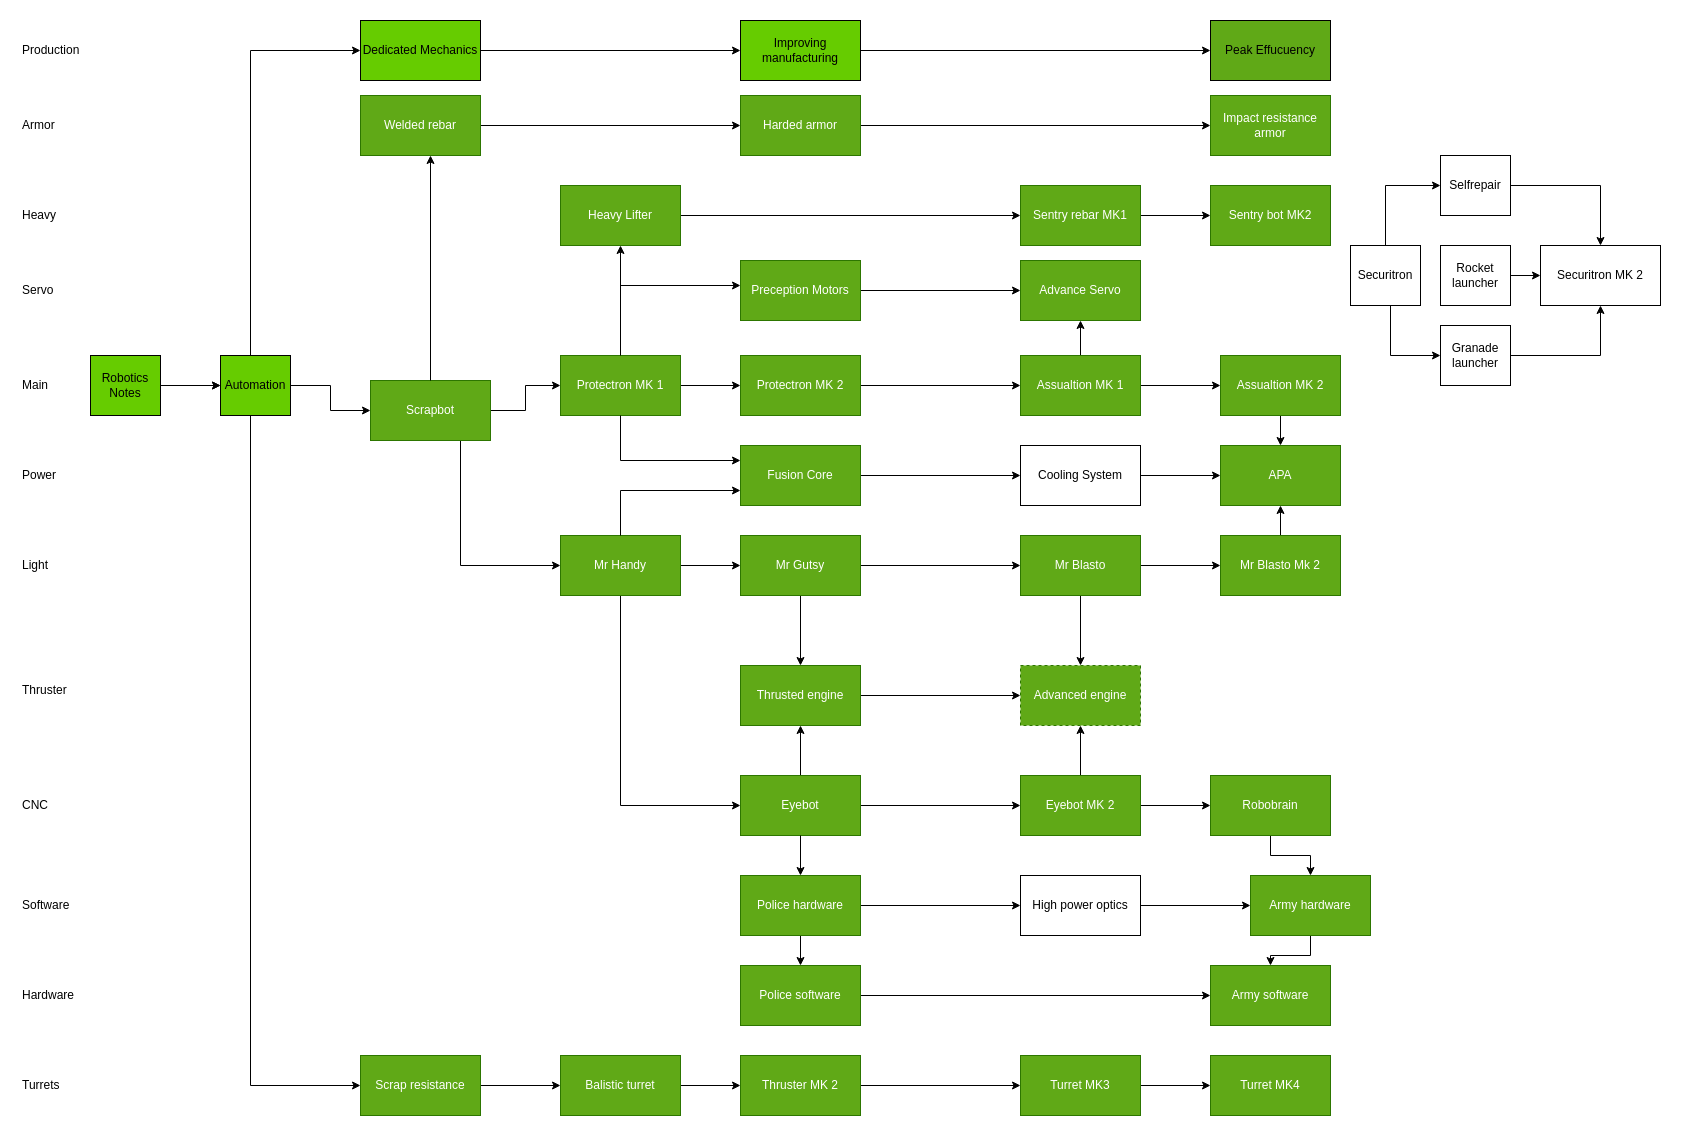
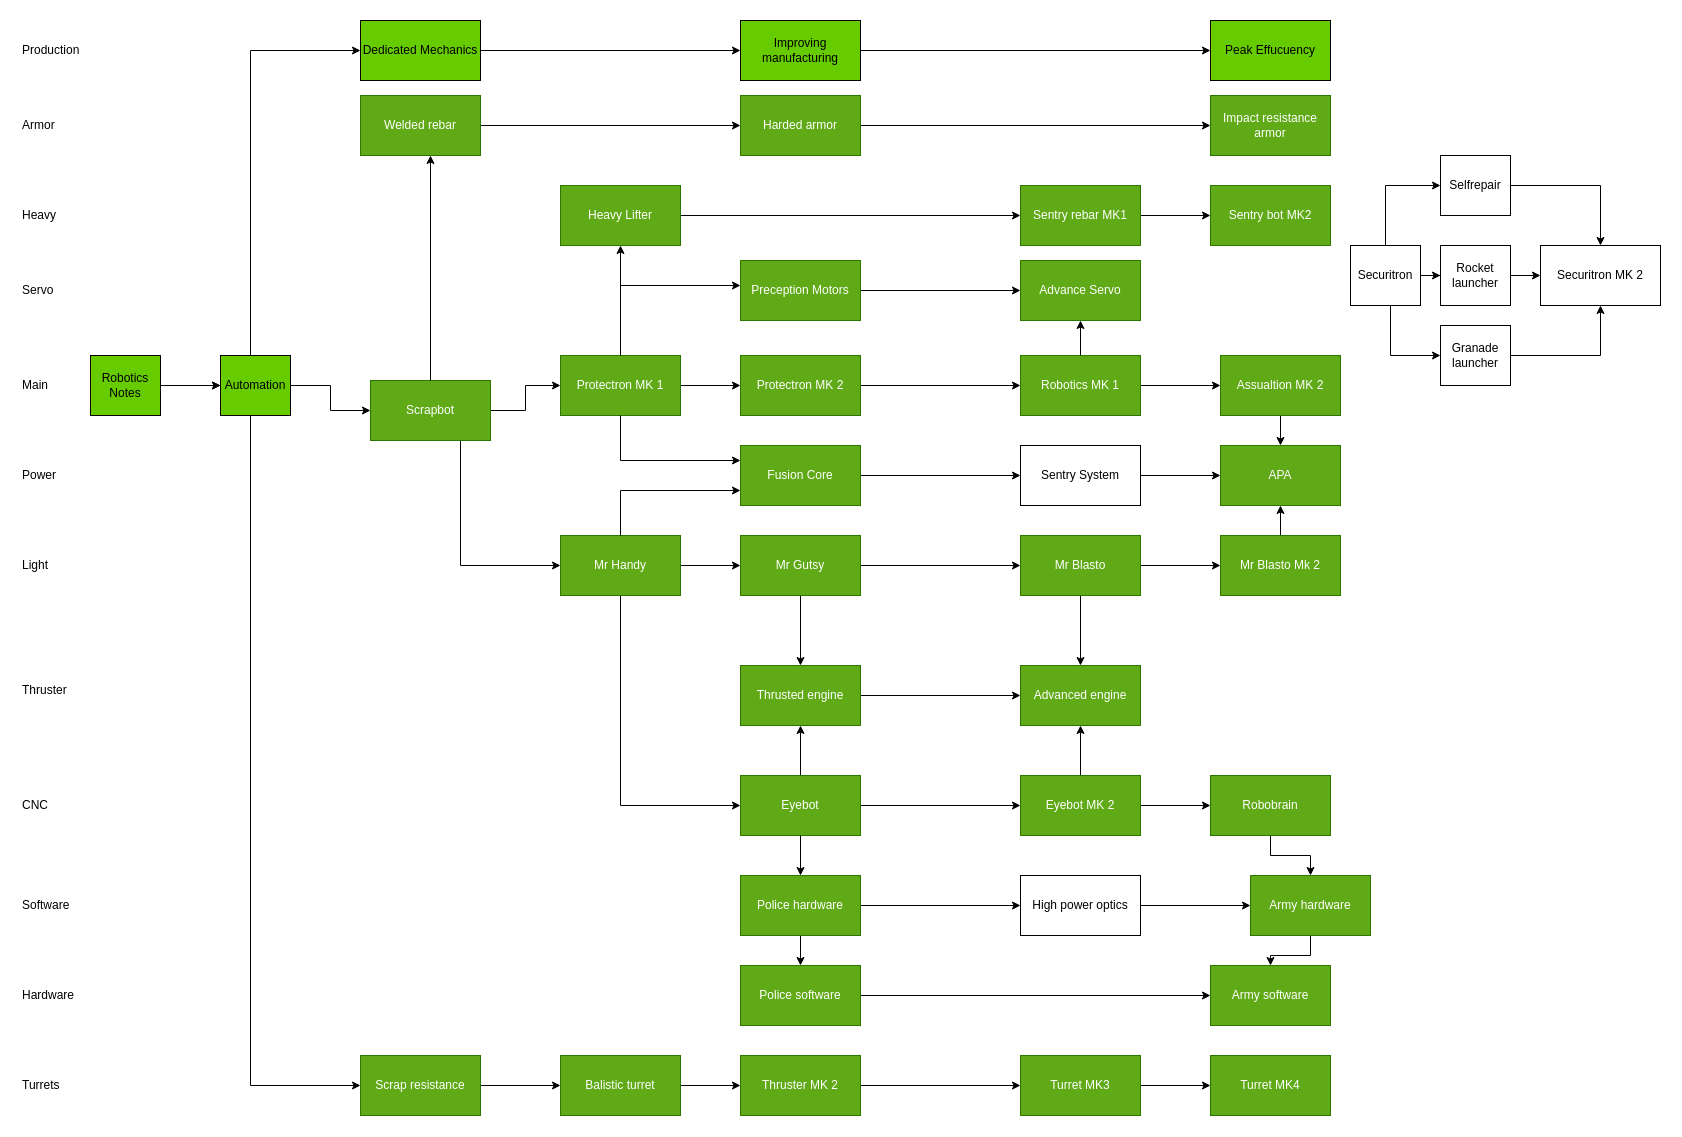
node "Peak Effucuency": fillcolor #60a917 -> #66cc00
edge "Securitron" -> "Rocket launcher": added
node "Assualtion MK 1": label "Assualtion MK 1" -> "Robotics MK 1"
node "Cooling System": label "Cooling System" -> "Sentry System"
node "Advanced engine": style dashed -> solid
